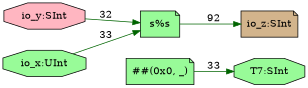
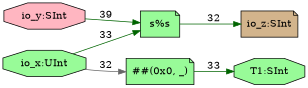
edge "io_y:SInt" -> "s%s": label "32" -> "39"
edge "s%s" -> "io_z:SInt": label "92" -> "32"
edge "io_x:UInt" -> "##(0x0, _)": added, label "32"
node "T7:SInt": label "T7:SInt" -> "T1:SInt"
